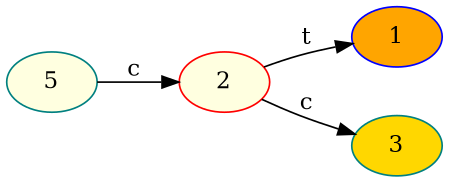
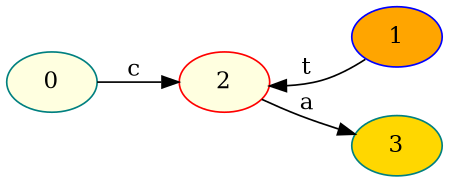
edge "2" -> "1": reversed
node "5": label "5" -> "0"
edge "2" -> "3": label "c " -> "a "
